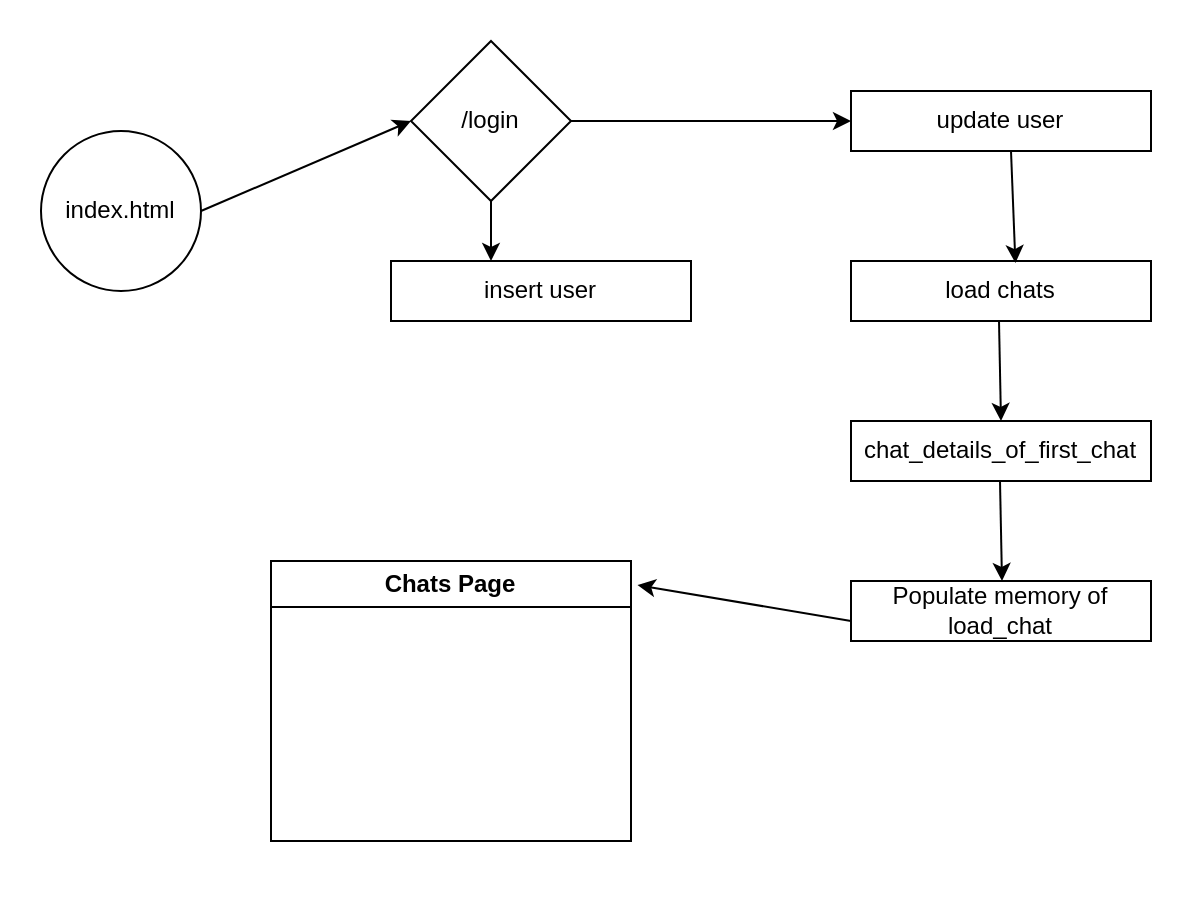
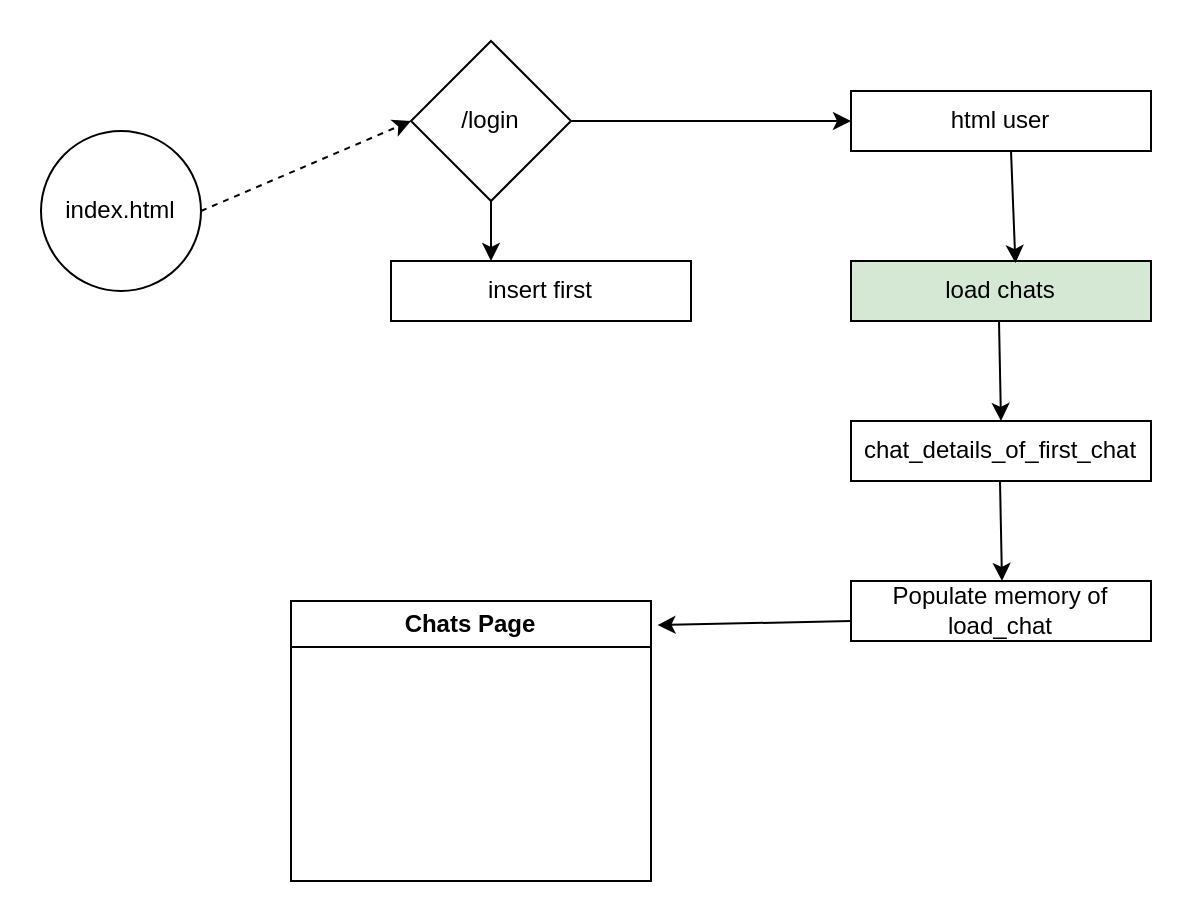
node "update user": label "update user" -> "html user"
edge "index.html" -> "/login": style solid -> dashed
node "insert user": label "insert user" -> "insert first"
node "load chats": fillcolor #ffffff -> #d5e8d4
node "Chats Page": moved (451, 701) -> (471, 741)
